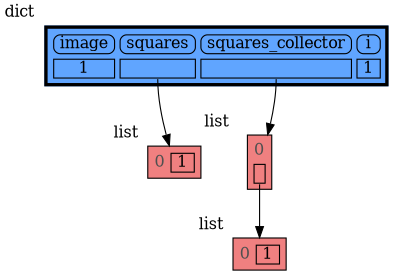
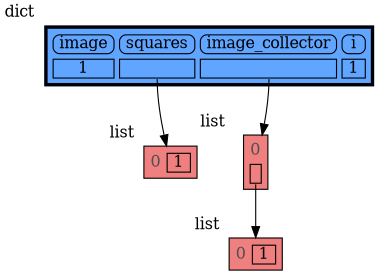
node "image": text "squares_collector" -> "image_collector"
